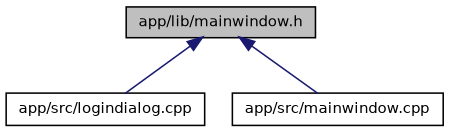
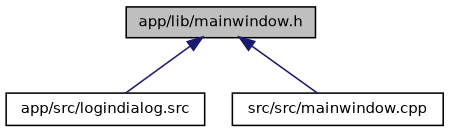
node "app/src/logindialog.cpp": label "app/src/logindialog.cpp" -> "app/src/logindialog.src"
node "app/src/mainwindow.cpp": label "app/src/mainwindow.cpp" -> "src/src/mainwindow.cpp"
